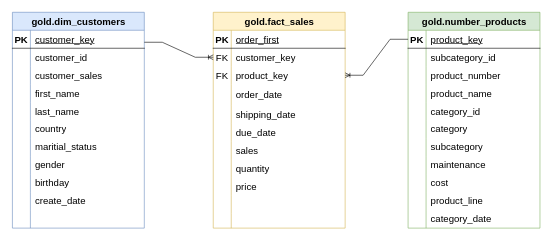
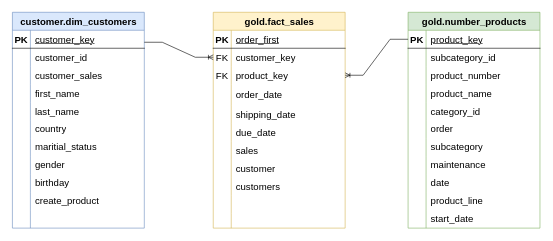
node "gold.dim_customers": label "gold.dim_customers" -> "customer.dim_customers"
node "category": label "category" -> "order"
node "quantity": label "quantity" -> "customer"
node "cost": label "cost" -> "date"
node "price": label "price" -> "customers"
node "create_date": label "create_date" -> "create_product"
node "category_date": label "category_date" -> "start_date"
